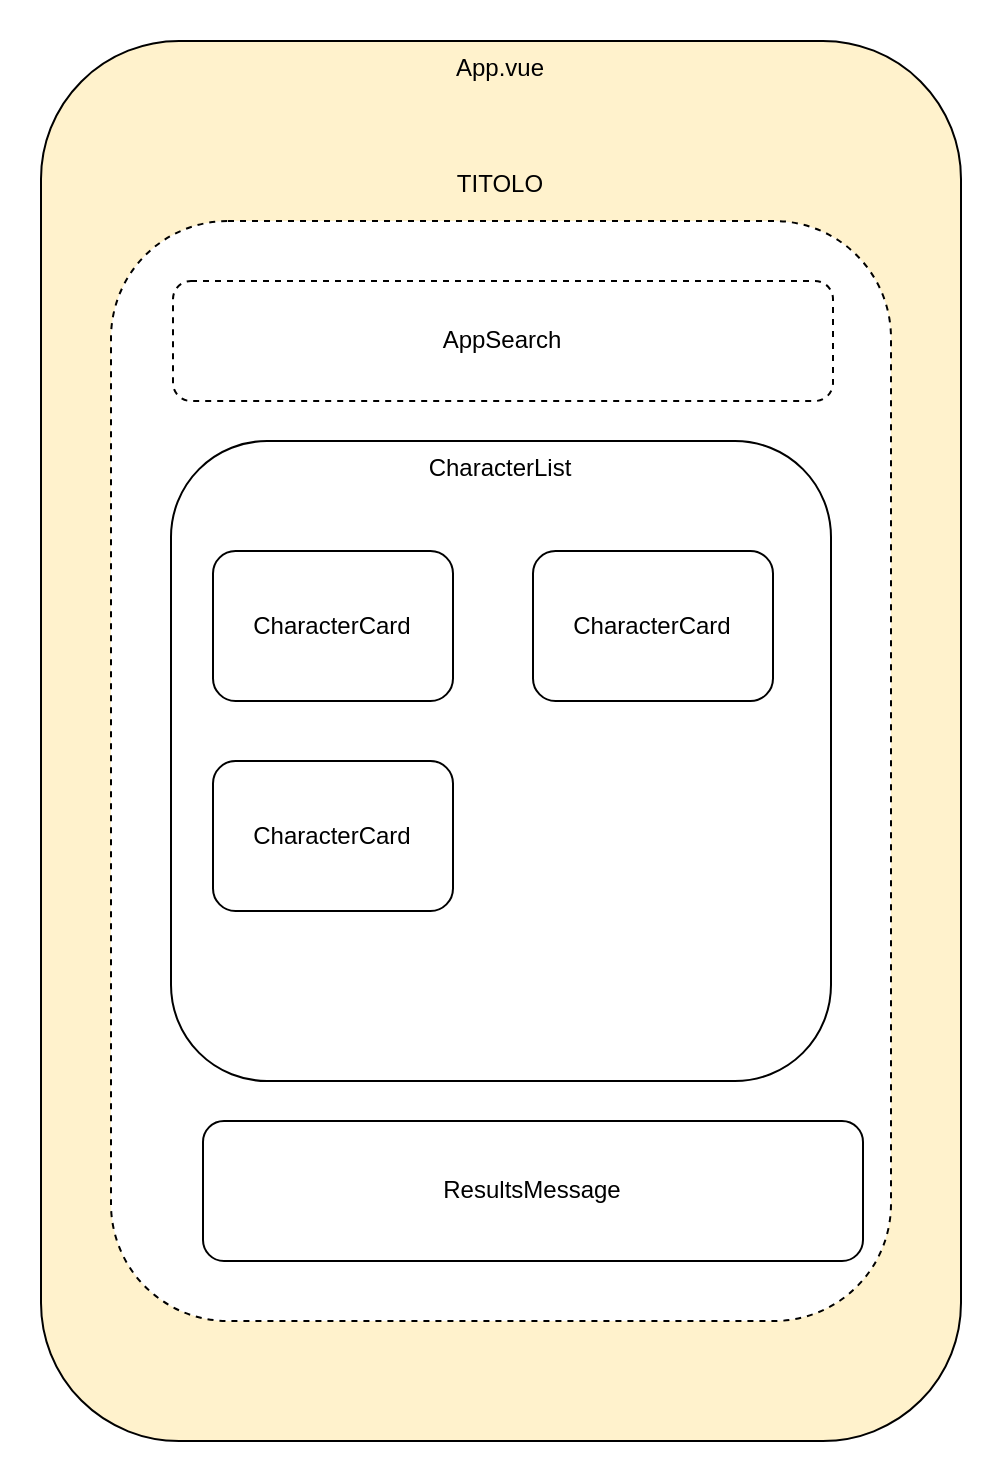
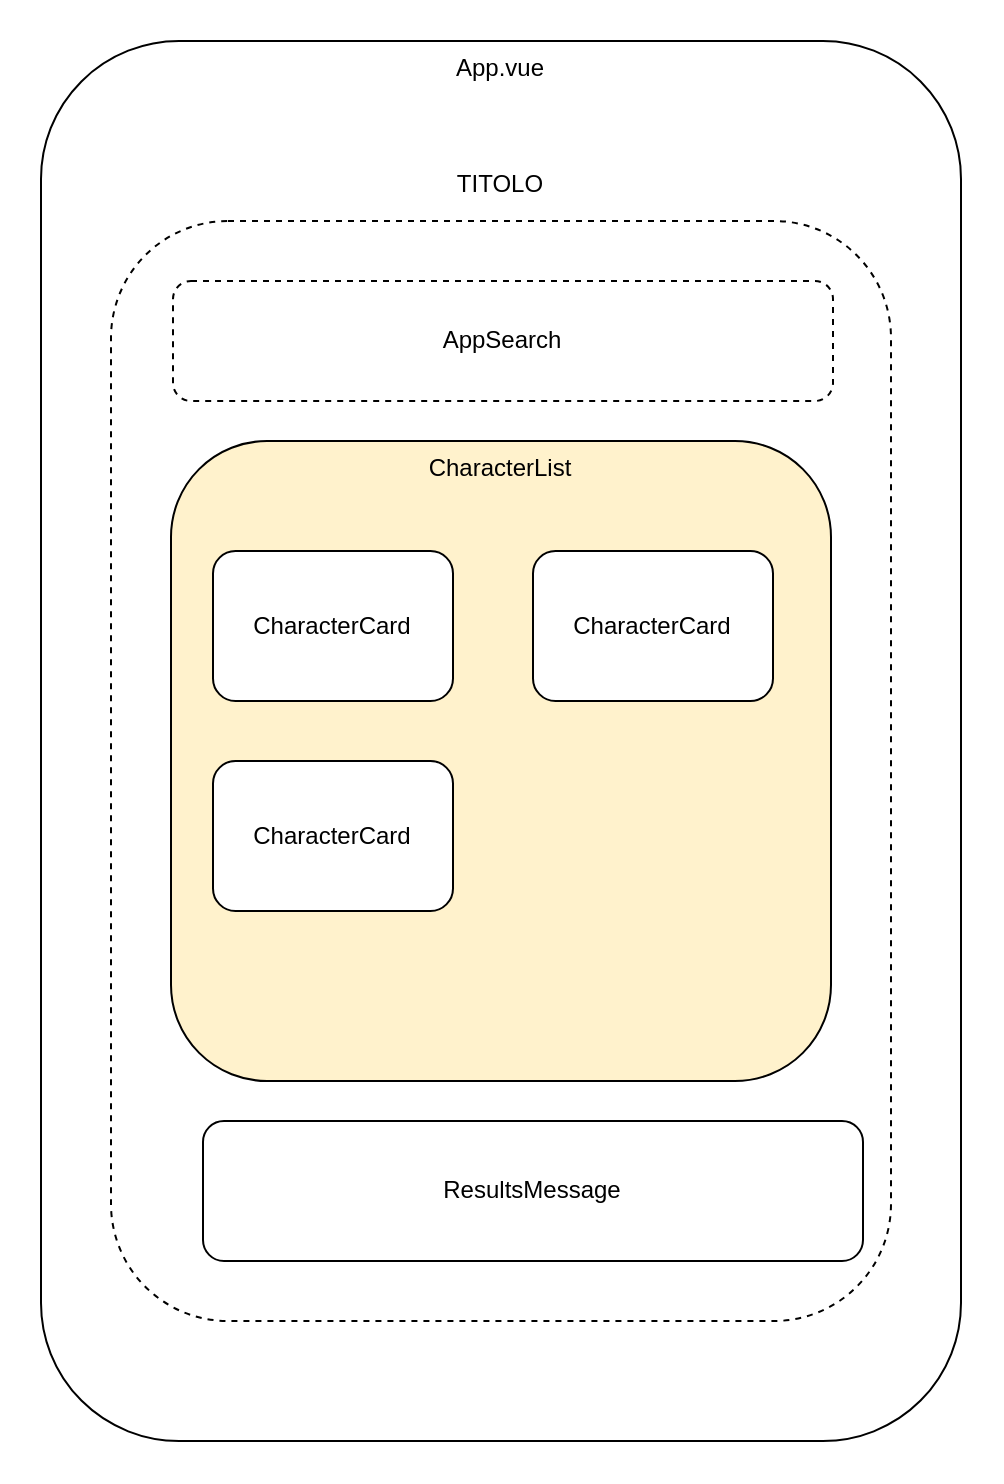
node "App.vue TITOLO": fillcolor #fff2cc -> #ffffff
node "CharacterList": fillcolor #ffffff -> #fff2cc
